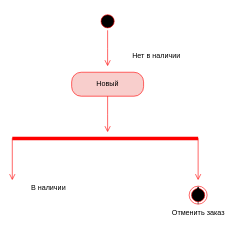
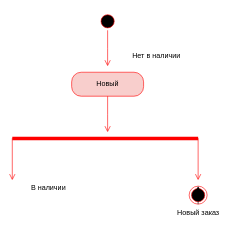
node "Отменить заказ": label "Отменить заказ" -> "Новый заказ"
